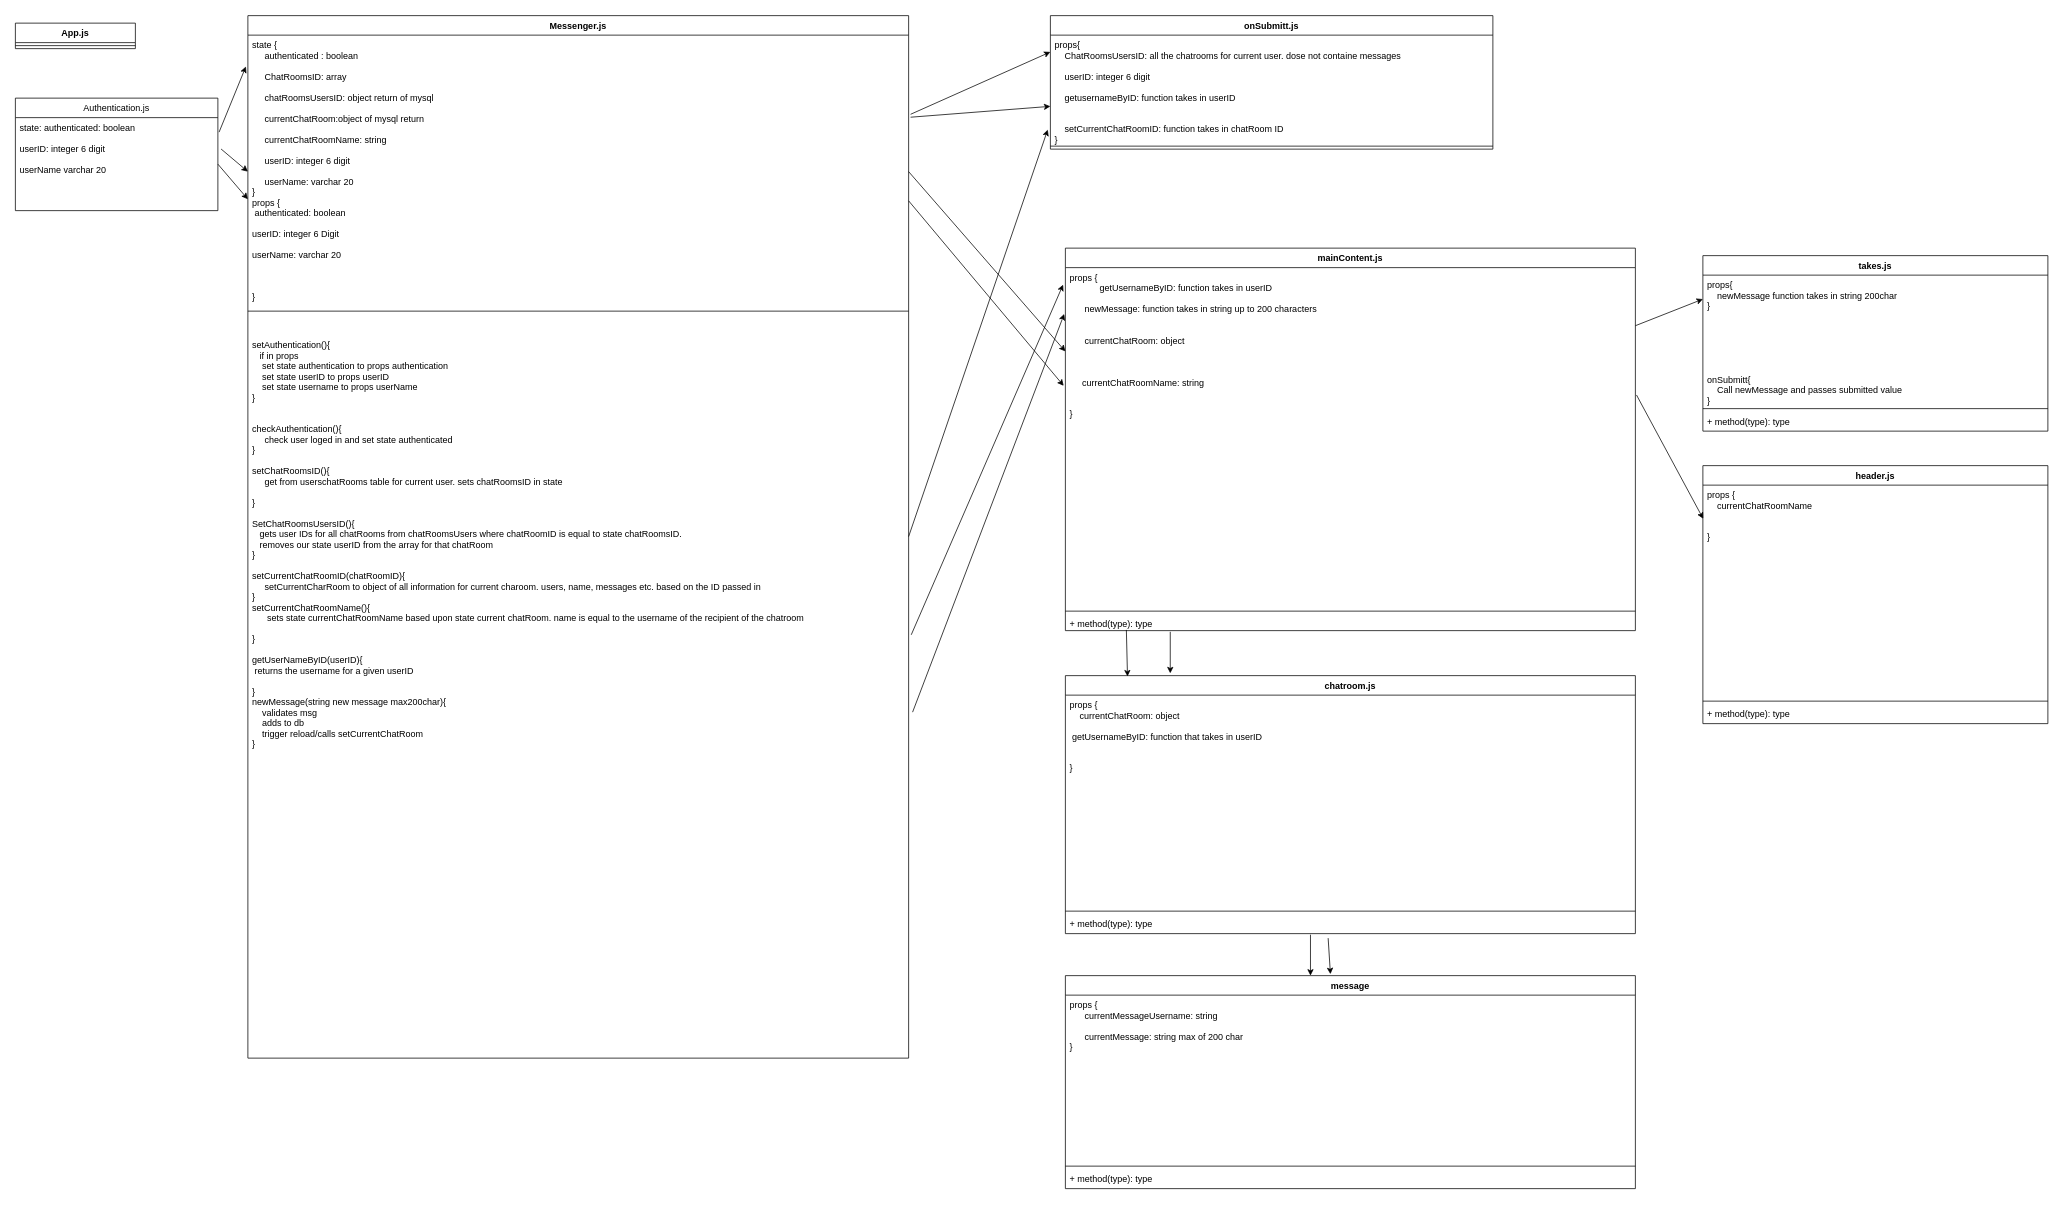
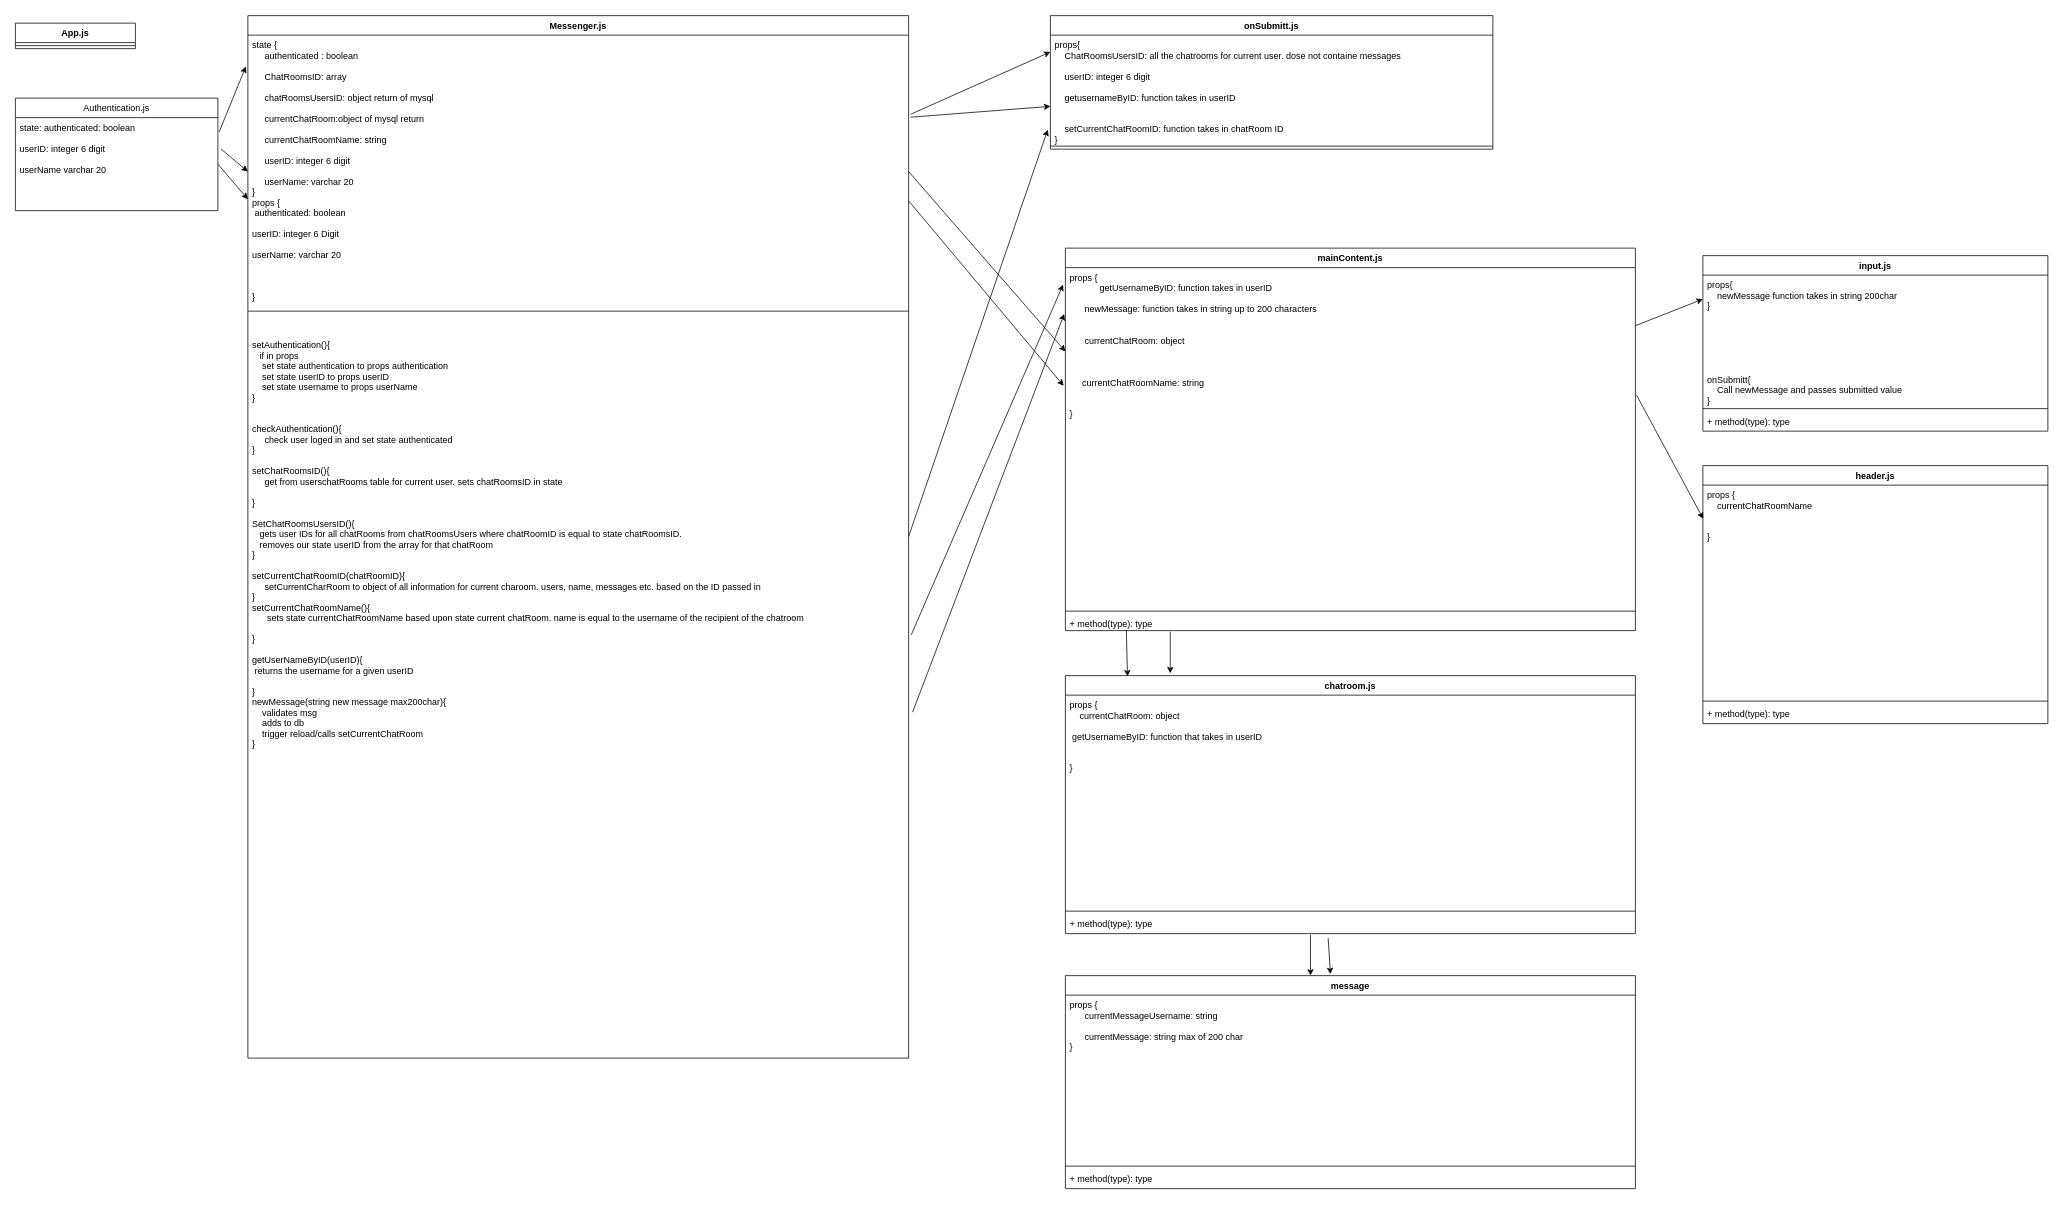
node "takes.js": label "takes.js" -> "input.js"
